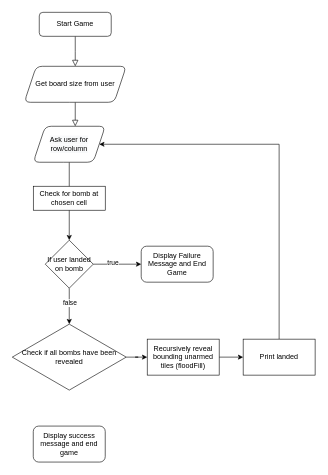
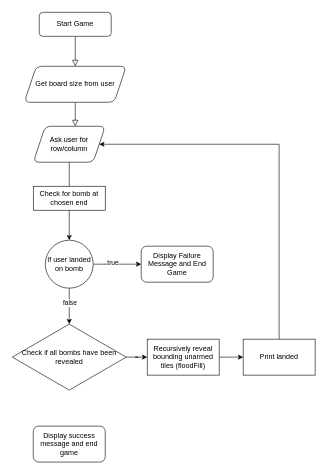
node "Check for bomb at chosen cell": label "Check for bomb at chosen cell" -> "Check for bomb at chosen end"
node "If user landed on bomb": shape diamond -> ellipse
